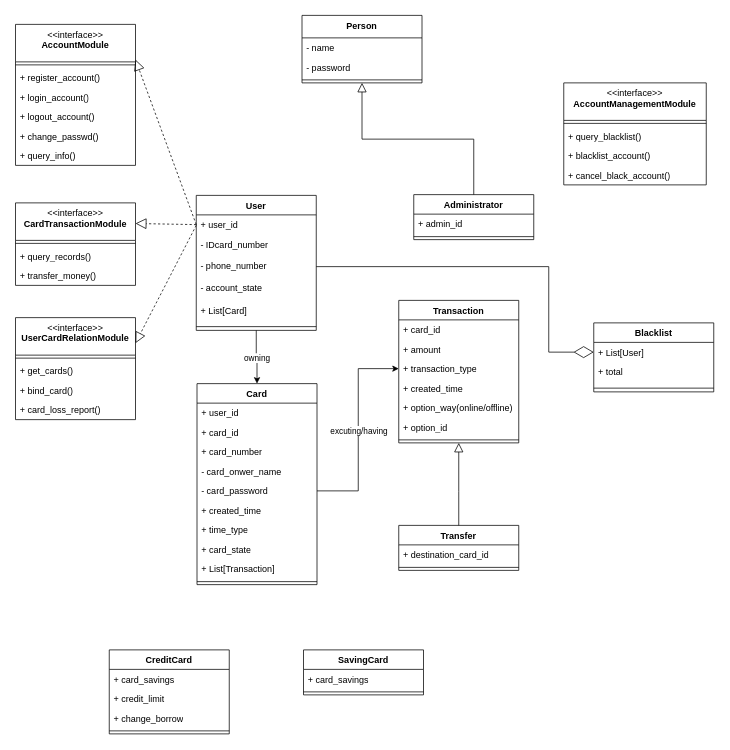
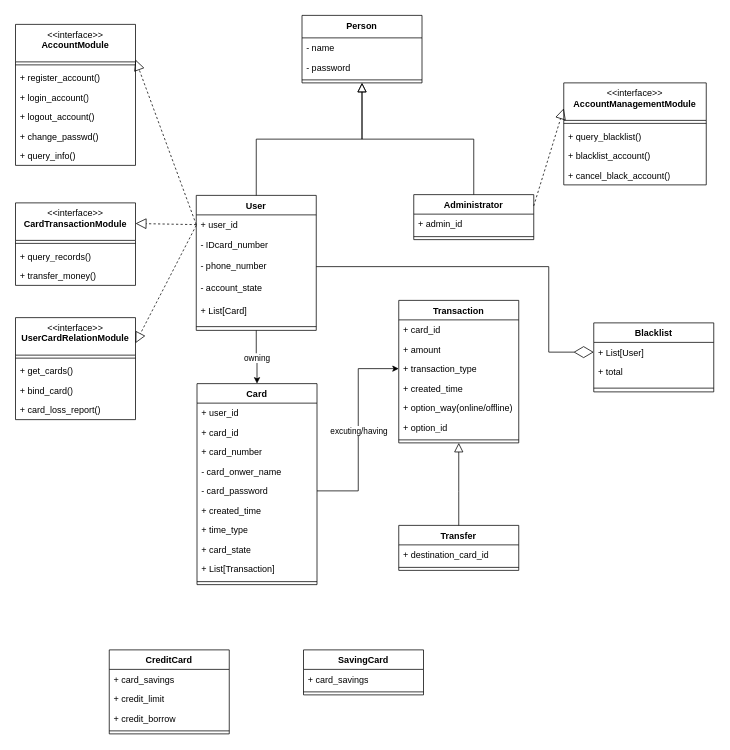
edge "User" -> "Person": added
edge "Administrator" -> "<<interface>> AccountManagementModule": added
node "+ change_borrow": label "+ change_borrow" -> "+ credit_borrow"
